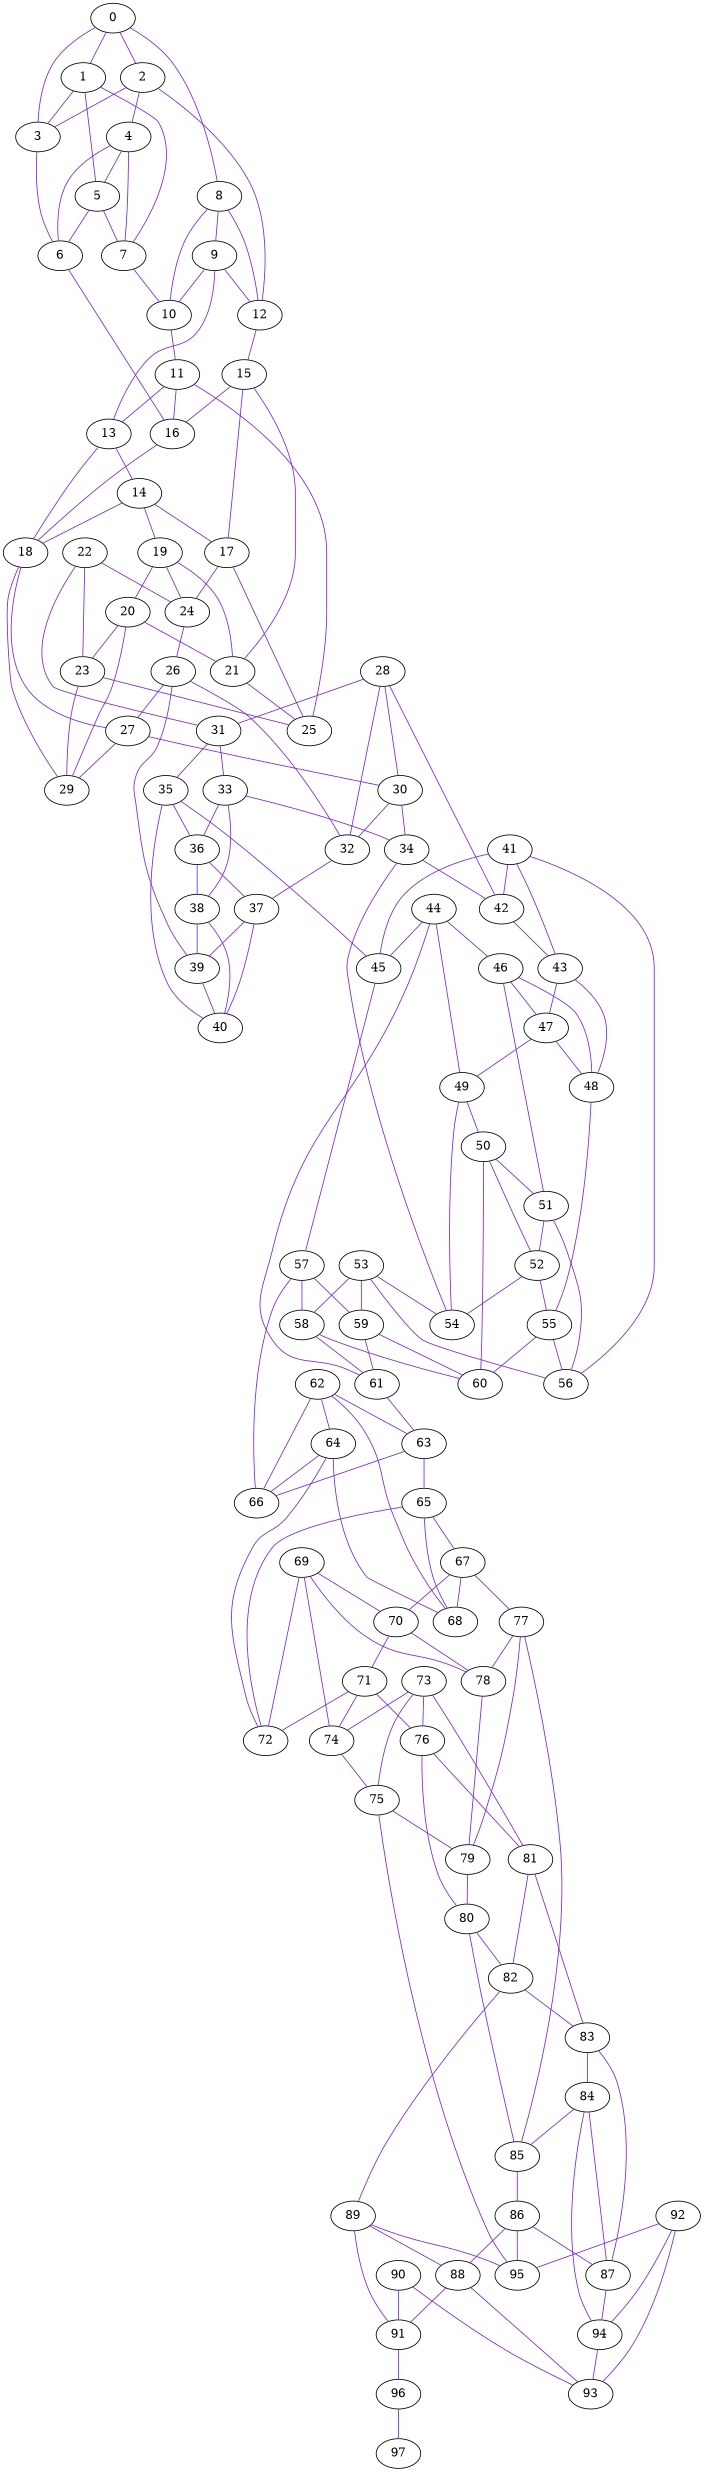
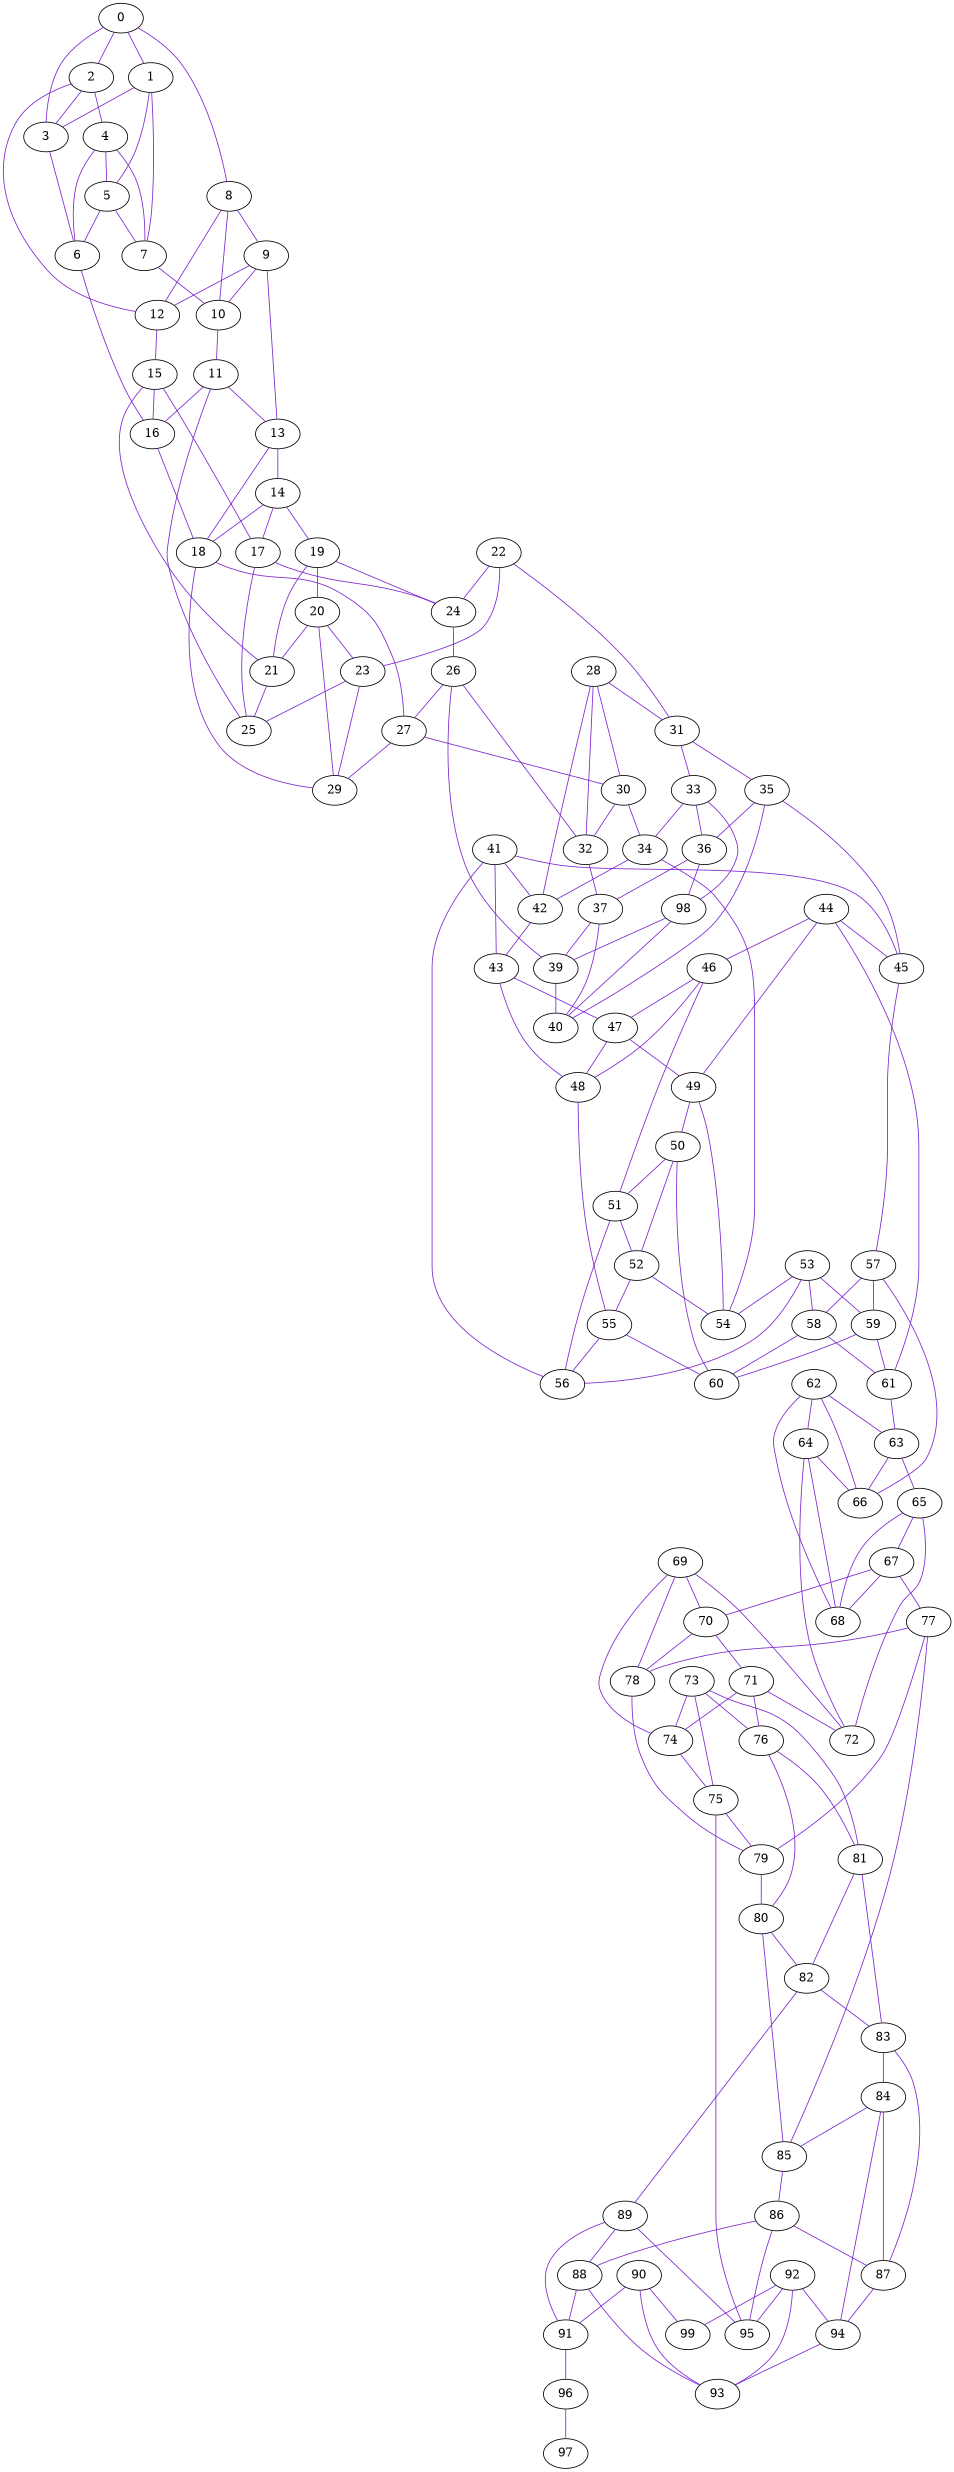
node "38": label "38" -> "98"
node "99": added
